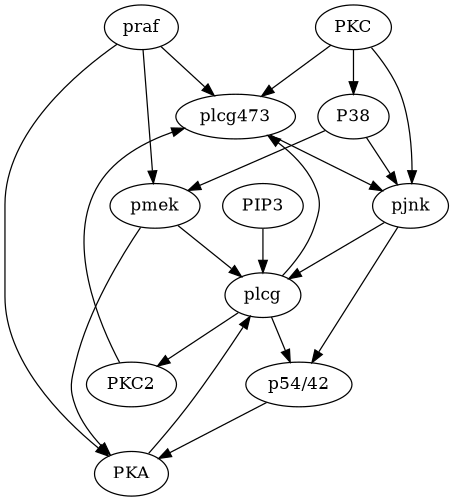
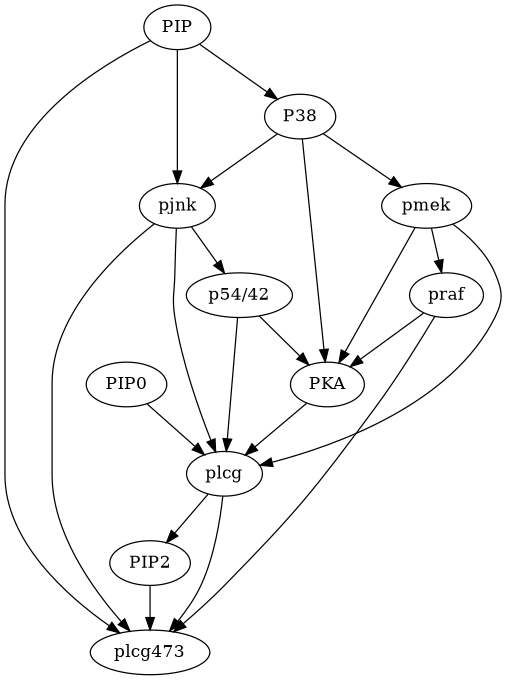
node "PKC": label "PKC" -> "PIP"
edge "praf" -> "pmek": reversed
edge "plcg473" -> "pjnk": reversed
node "PIP3": label "PIP3" -> "PIP0"
edge "P38" -> "PKA": added
edge "plcg" -> "p54/42": reversed
node "PKC2": label "PKC2" -> "PIP2"
